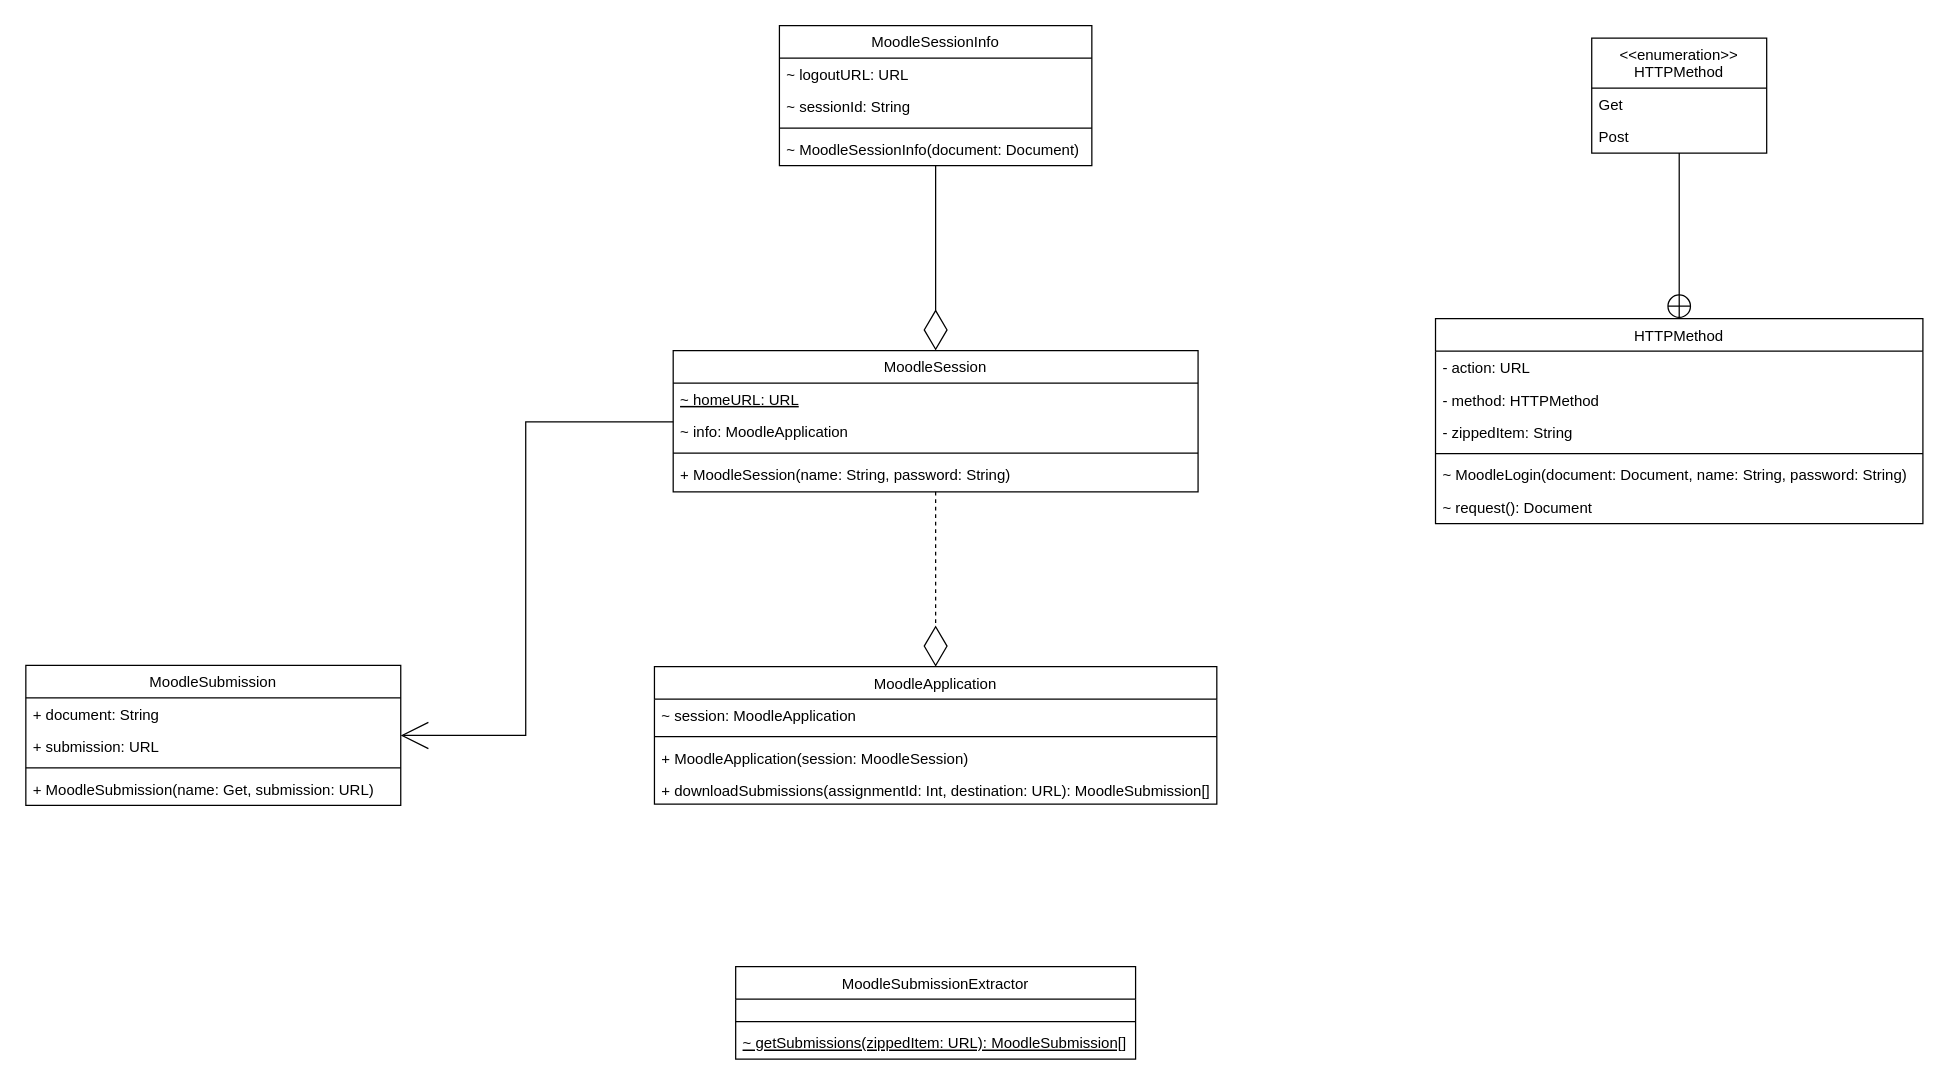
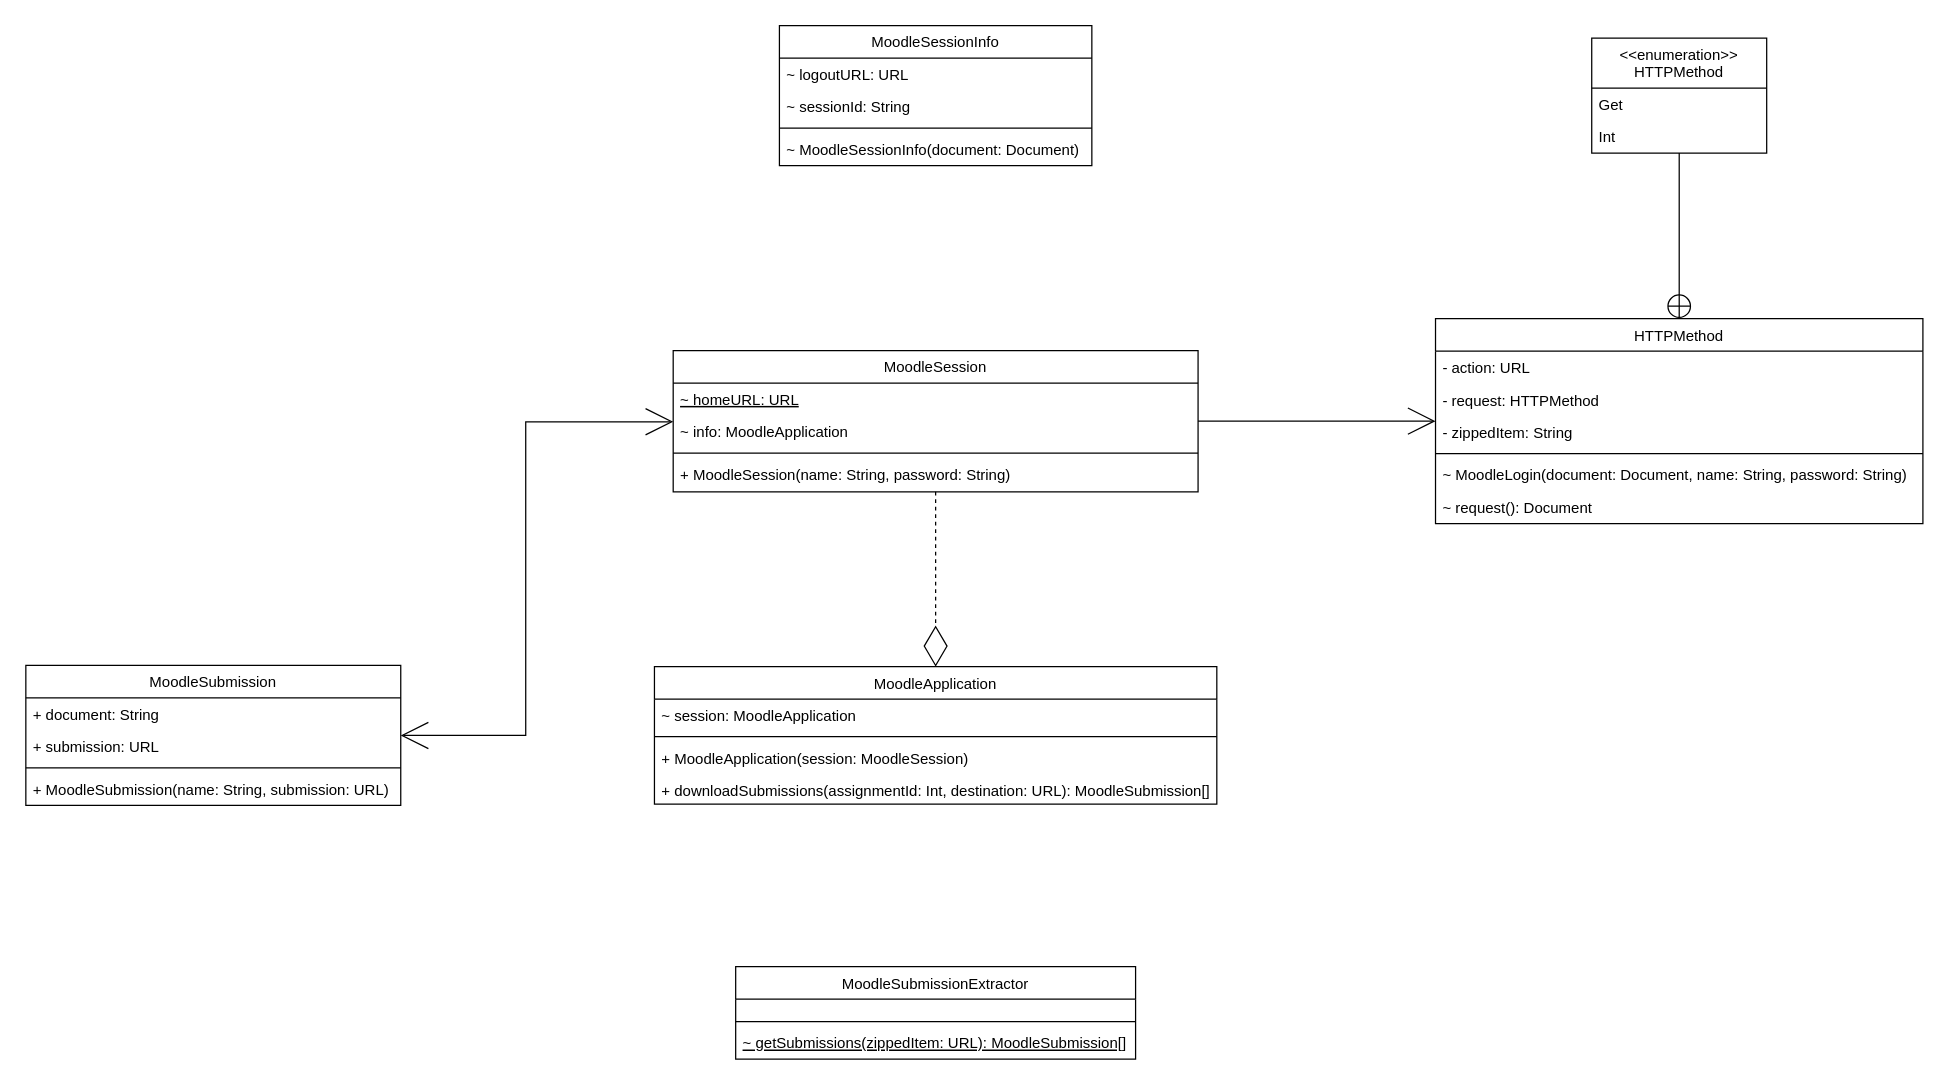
node "Post": label "Post" -> "Int"
edge "MoodleSessionInfo" -> "MoodleSession": removed
node "- method: HTTPMethod": label "- method: HTTPMethod" -> "- request: HTTPMethod"
edge "MoodleSession" -> "HTTPMethod": added
edge "MoodleSession" -> "MoodleSubmission": arrowhead none -> open
node "+ MoodleSubmission(name: Get, submission: URL)": label "+ MoodleSubmission(name: Get, submission: URL)" -> "+ MoodleSubmission(name: String, submission: URL)"
